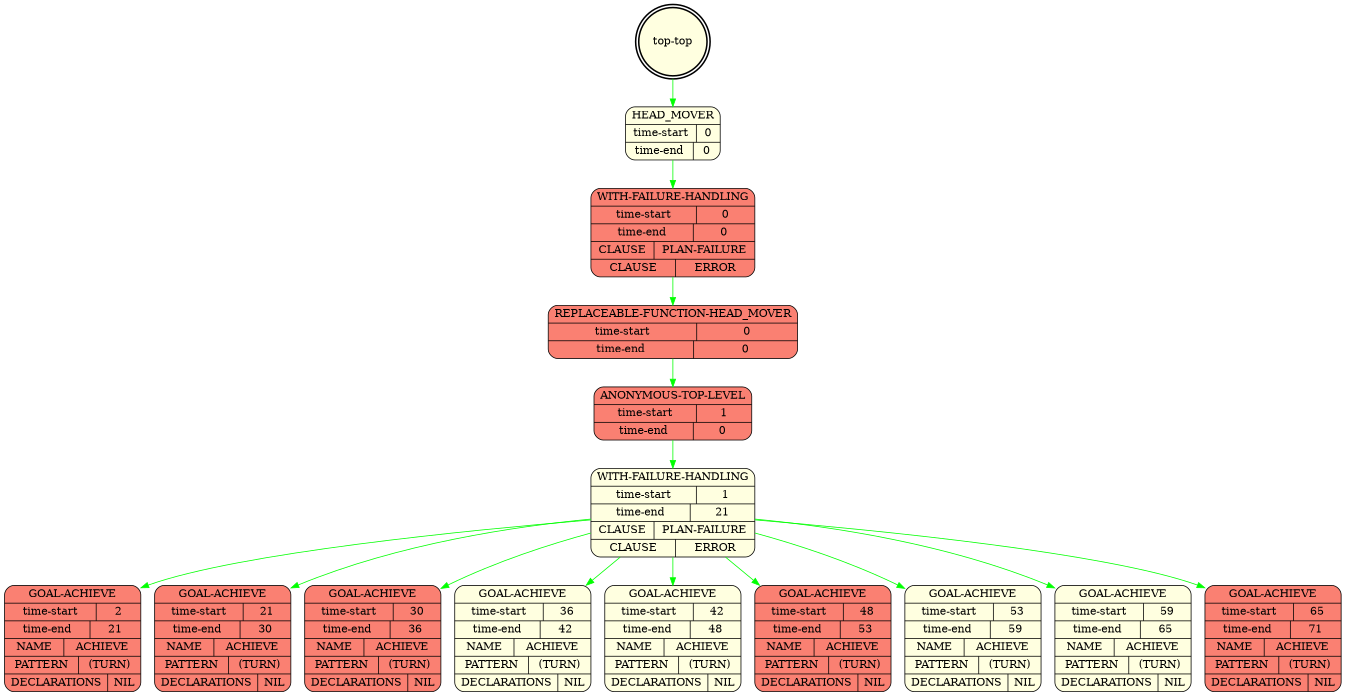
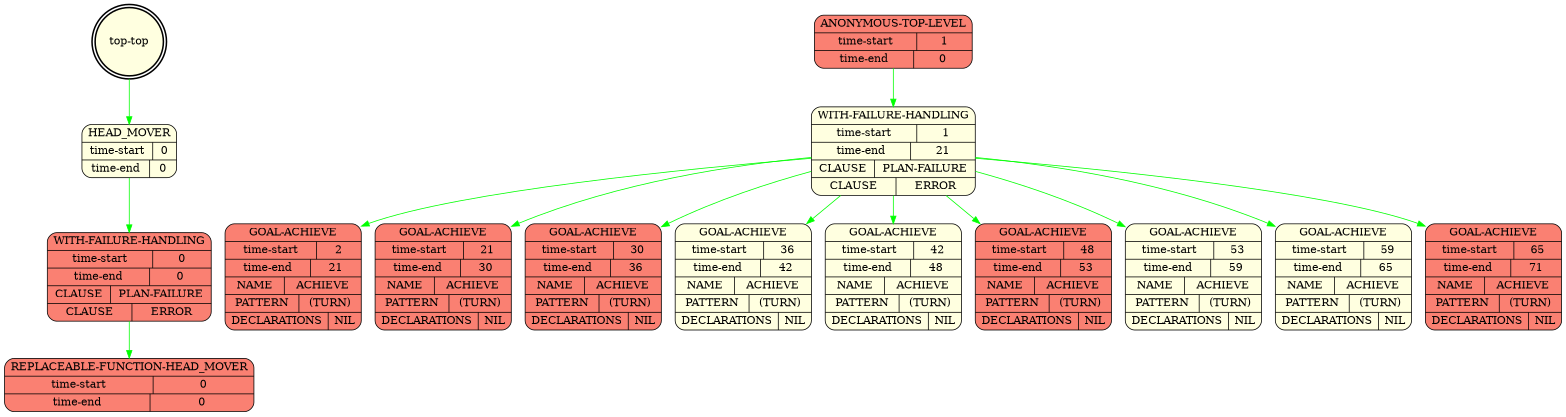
edge "REPLACEABLE-FUNCTION-HEAD_MOVER" -> "ANONYMOUS-TOP-LEVEL": removed
